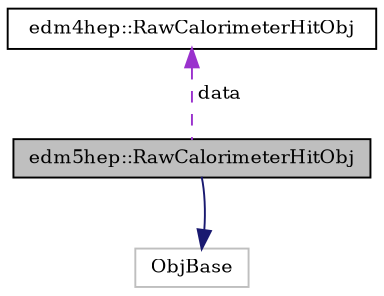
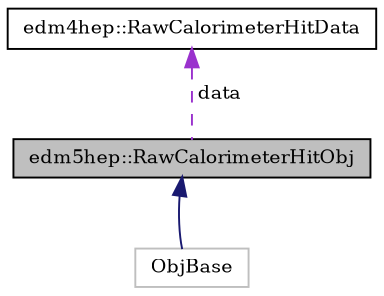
node "edm4hep::RawCalorimeterHitObj": label "edm4hep::RawCalorimeterHitObj" -> "edm4hep::RawCalorimeterHitData"
edge "edm5hep::RawCalorimeterHitObj" -> "ObjBase": reversed
